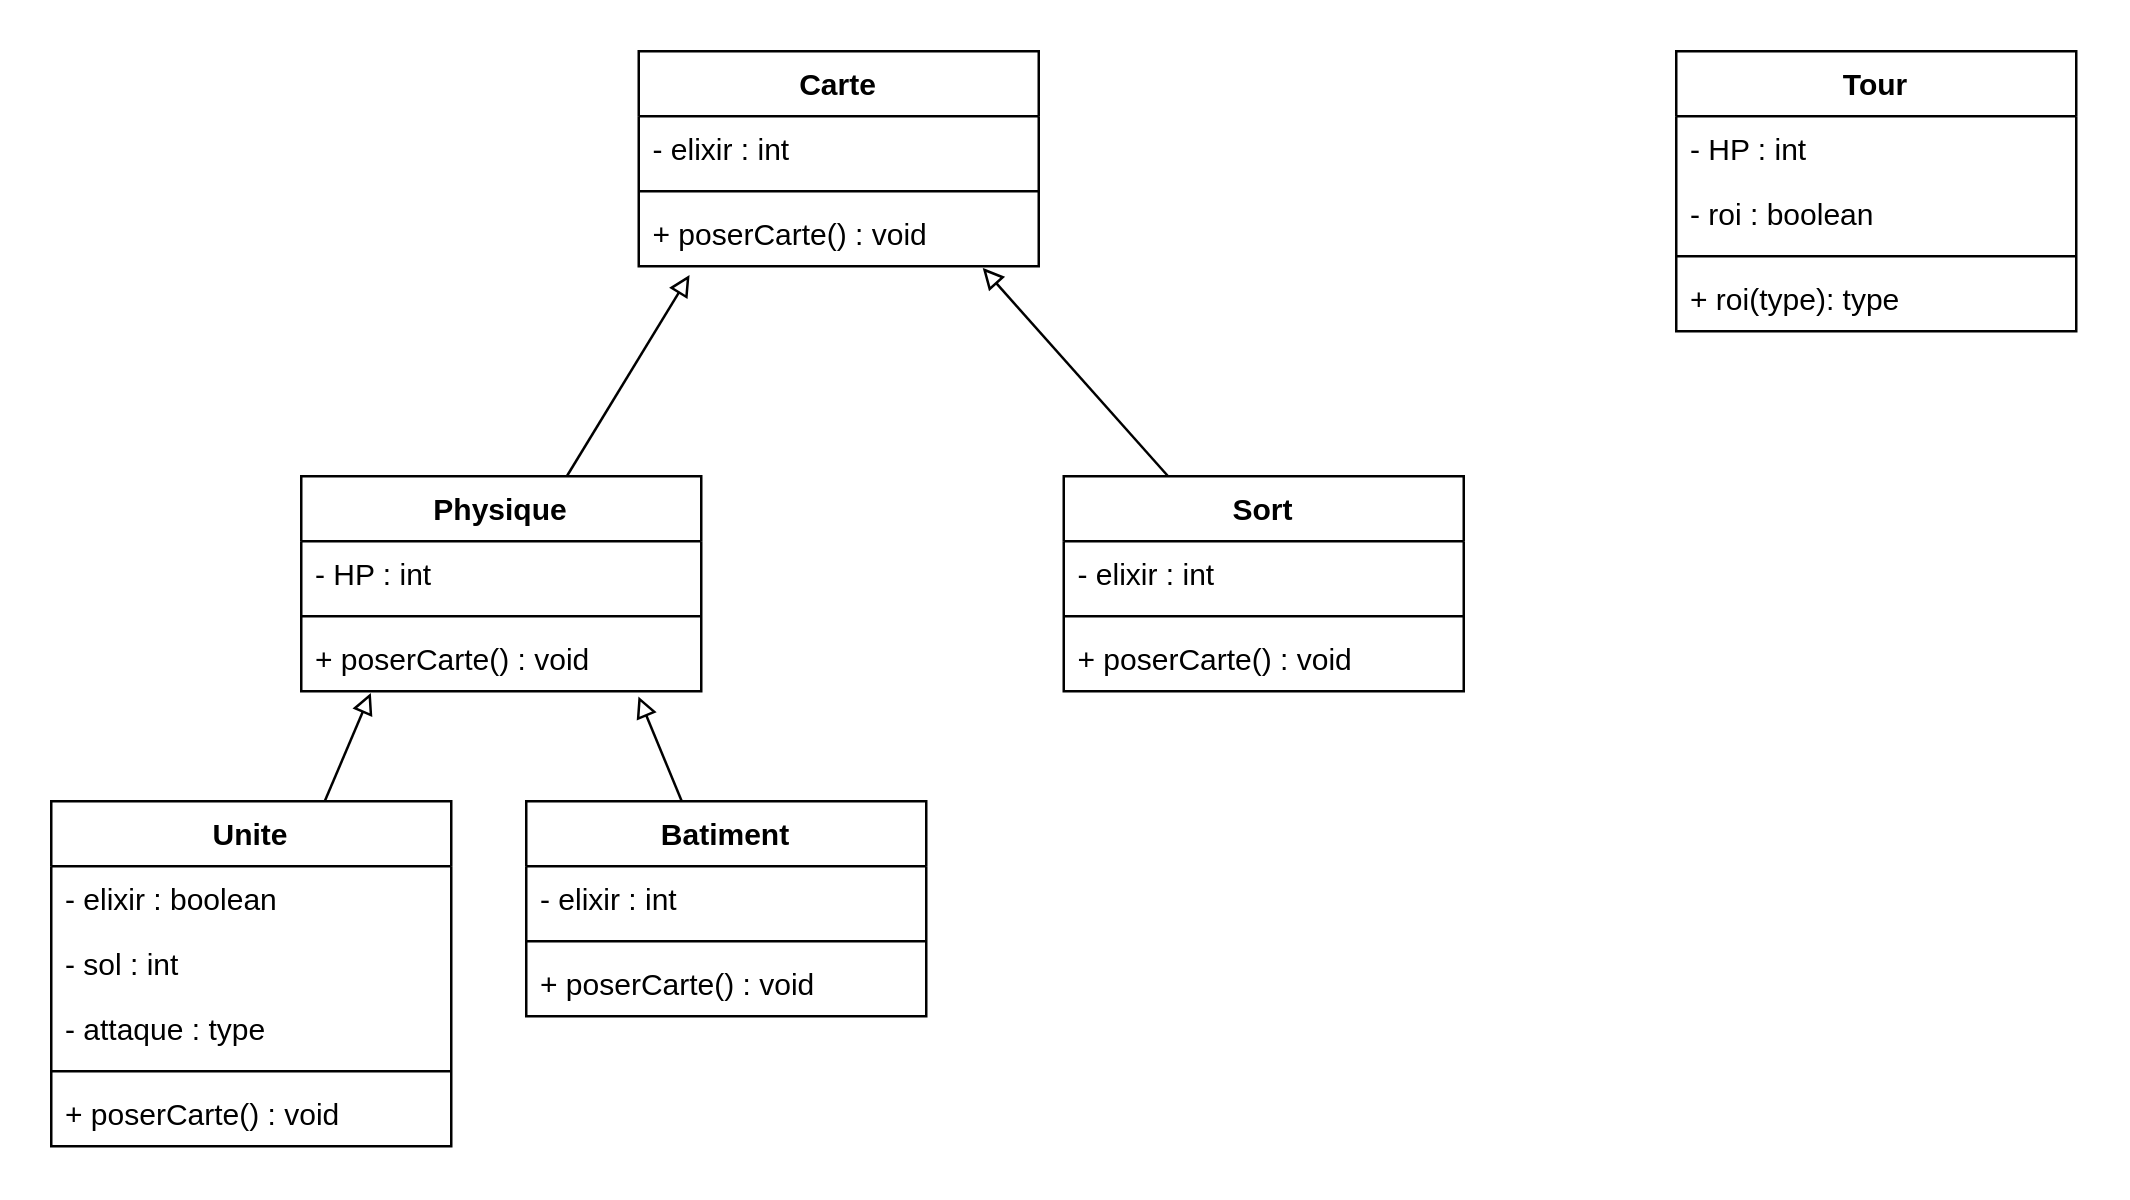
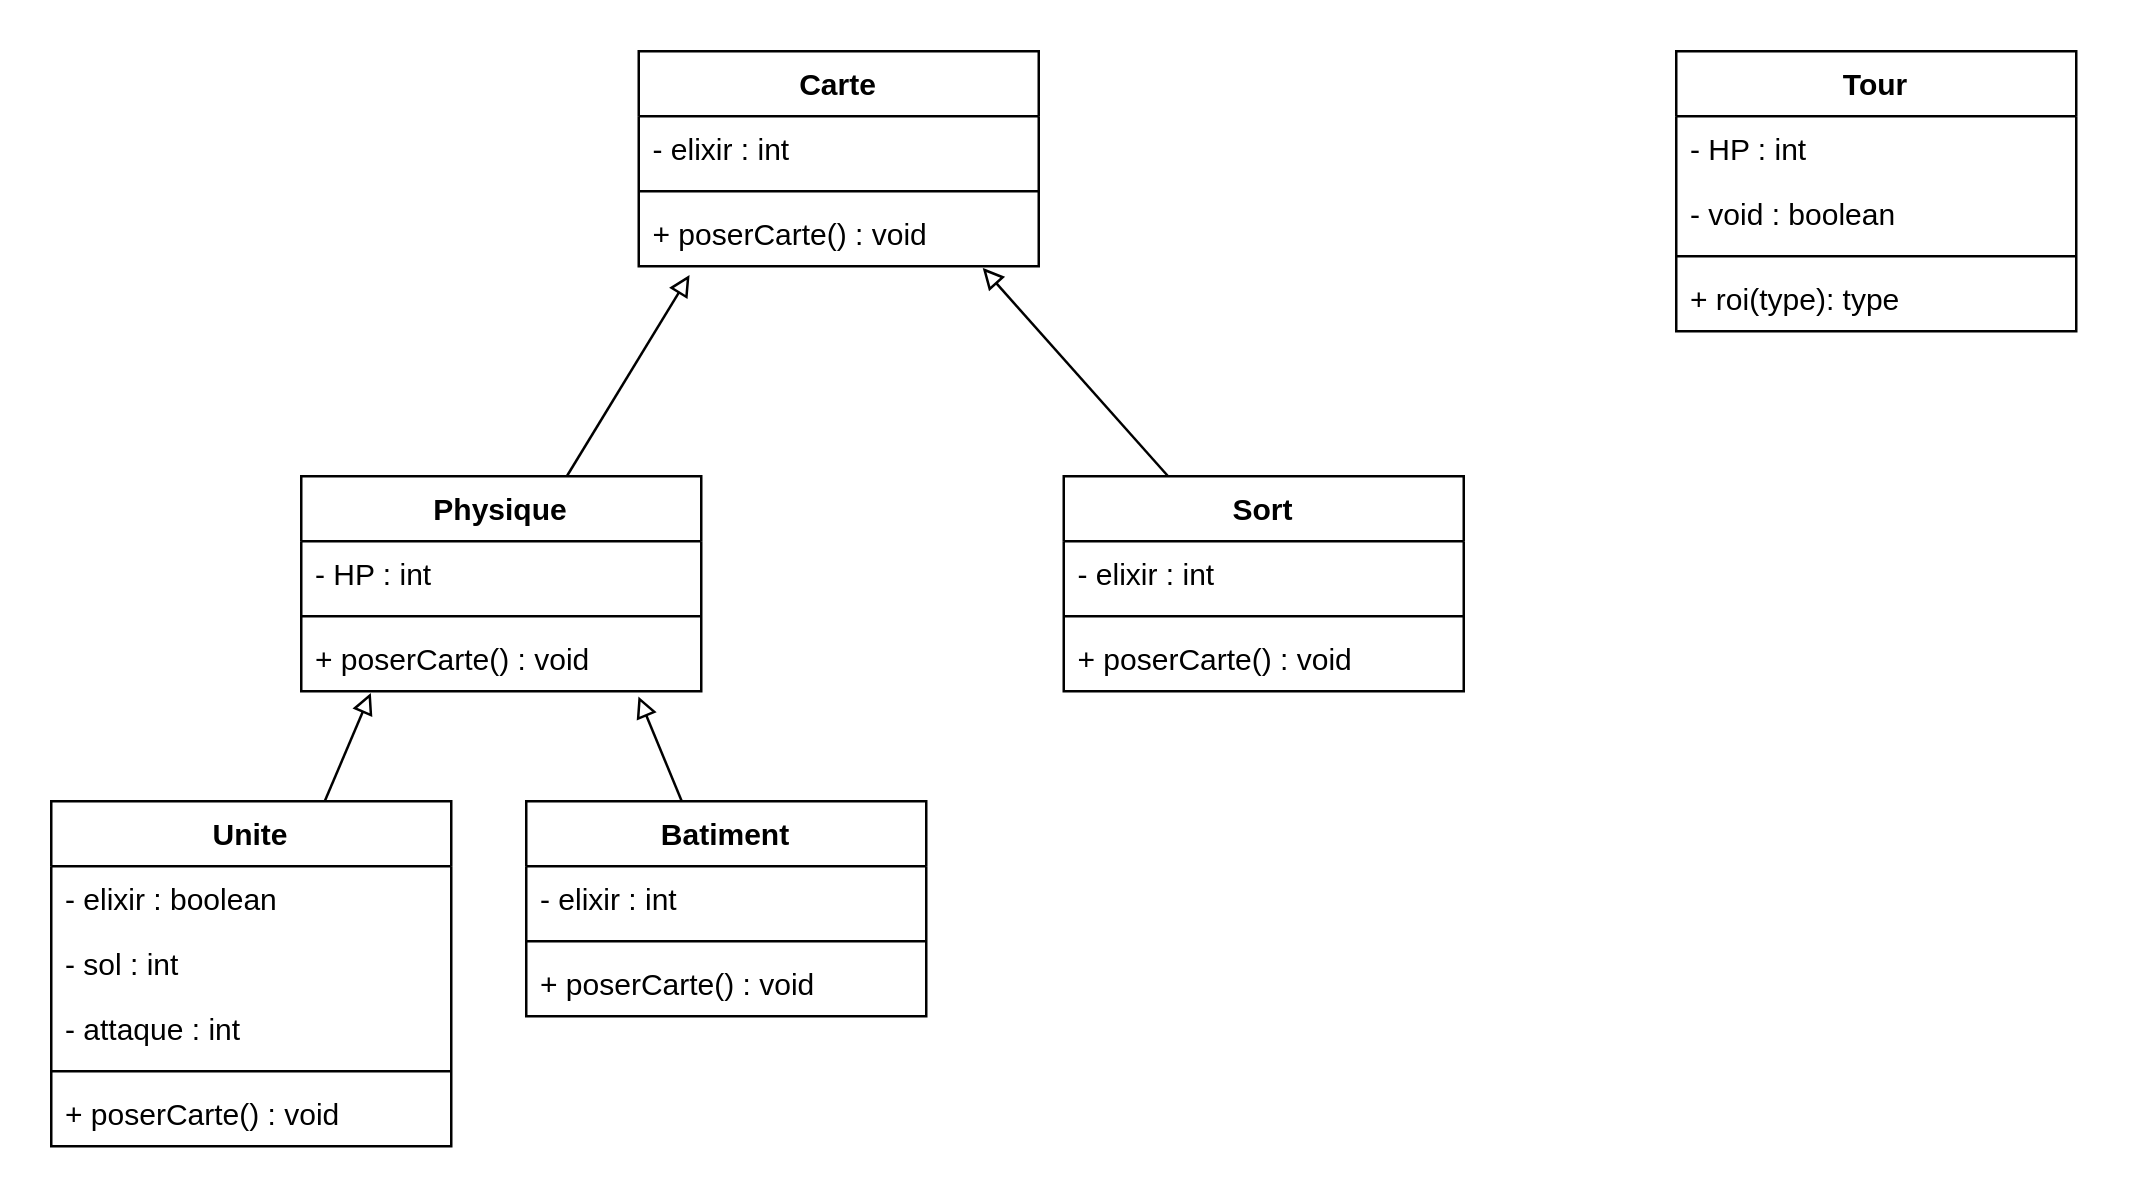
node "- roi : boolean": label "- roi : boolean" -> "- void : boolean"
node "- attaque : type": label "- attaque : type" -> "- attaque : int"
